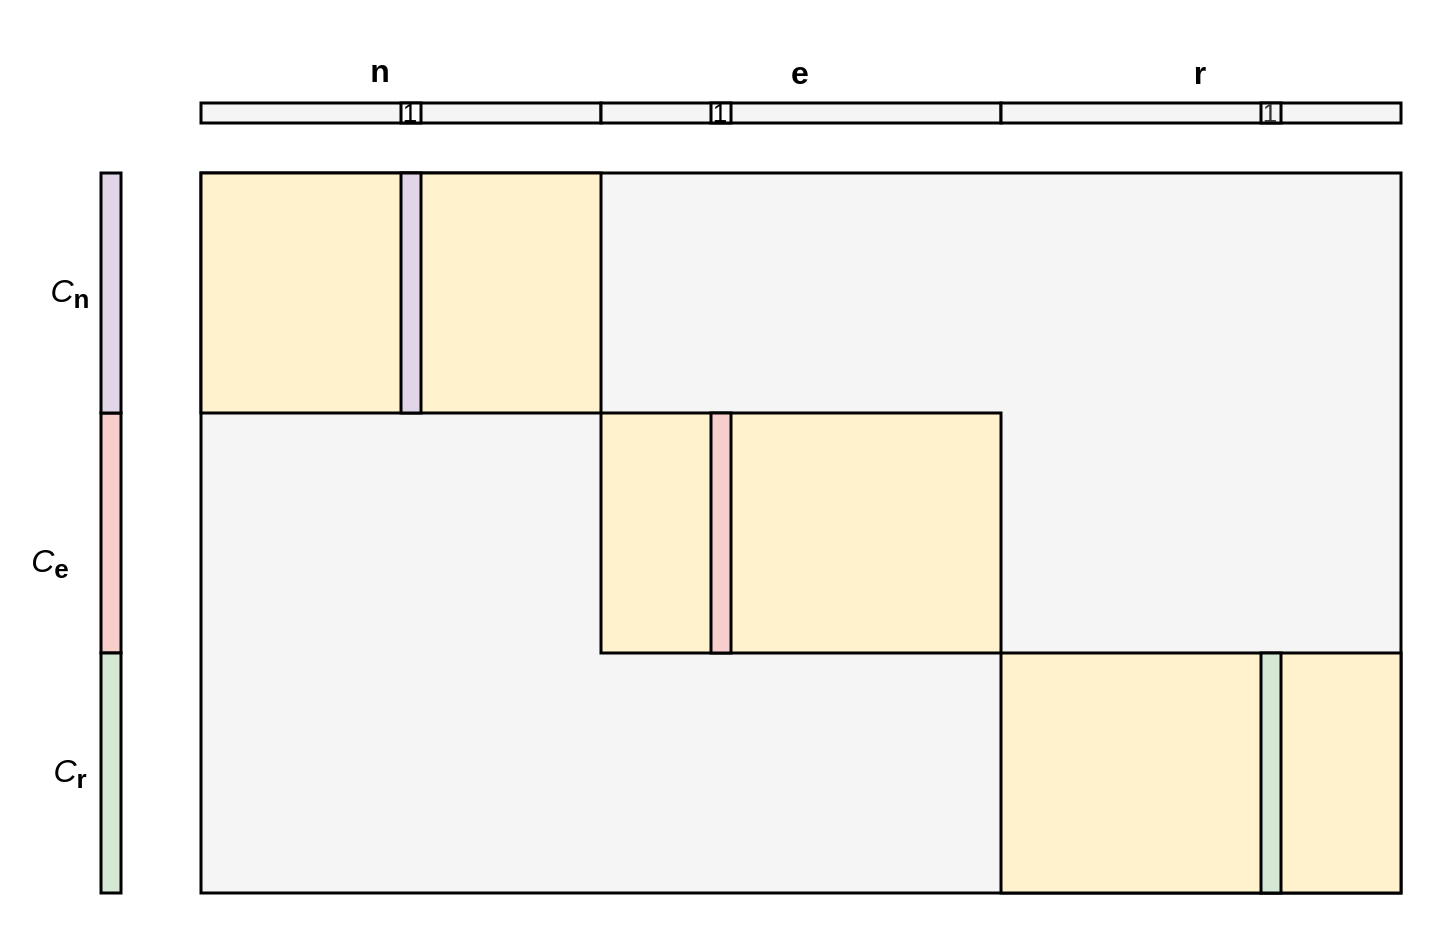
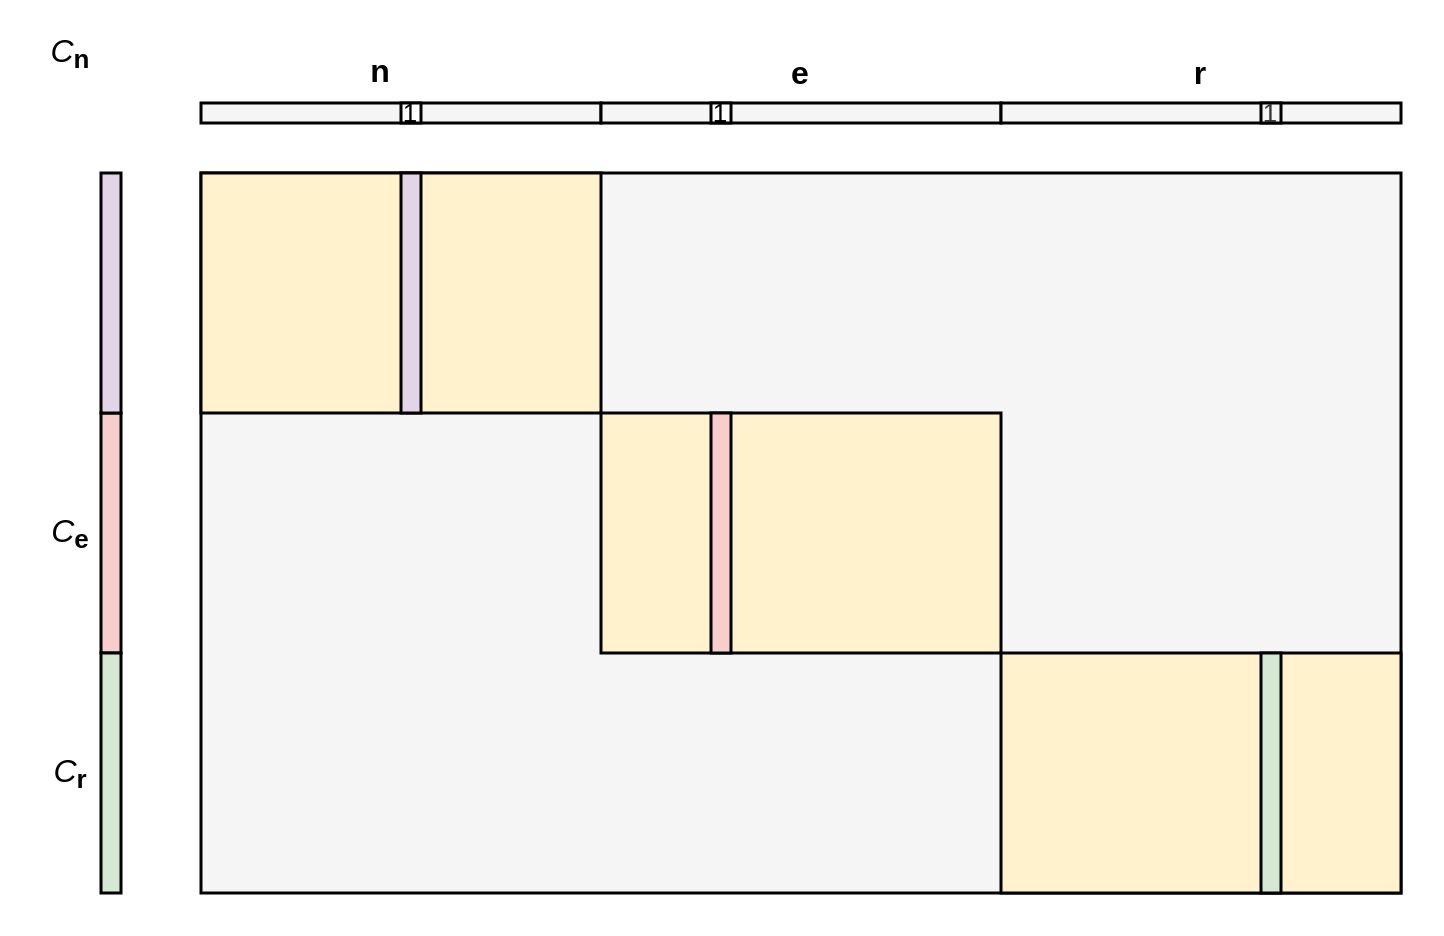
node "Cn": moved (71, 293) -> (71, 53)
node "Ce": moved (51, 563) -> (71, 533)
